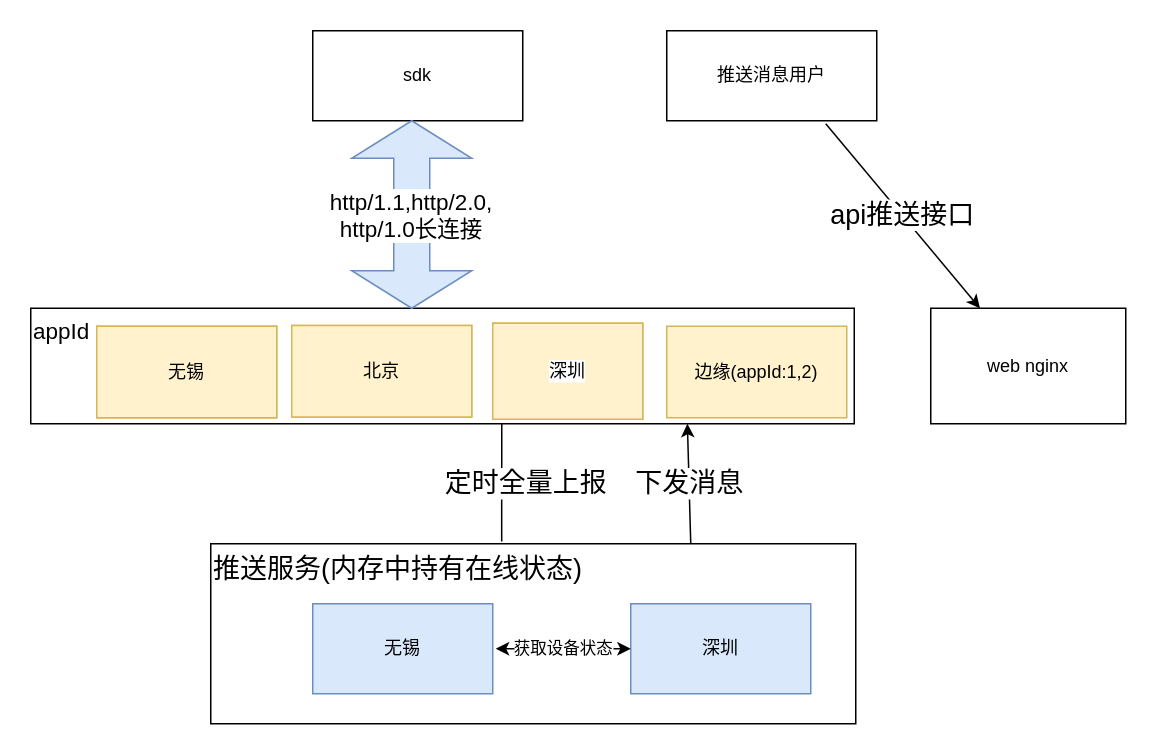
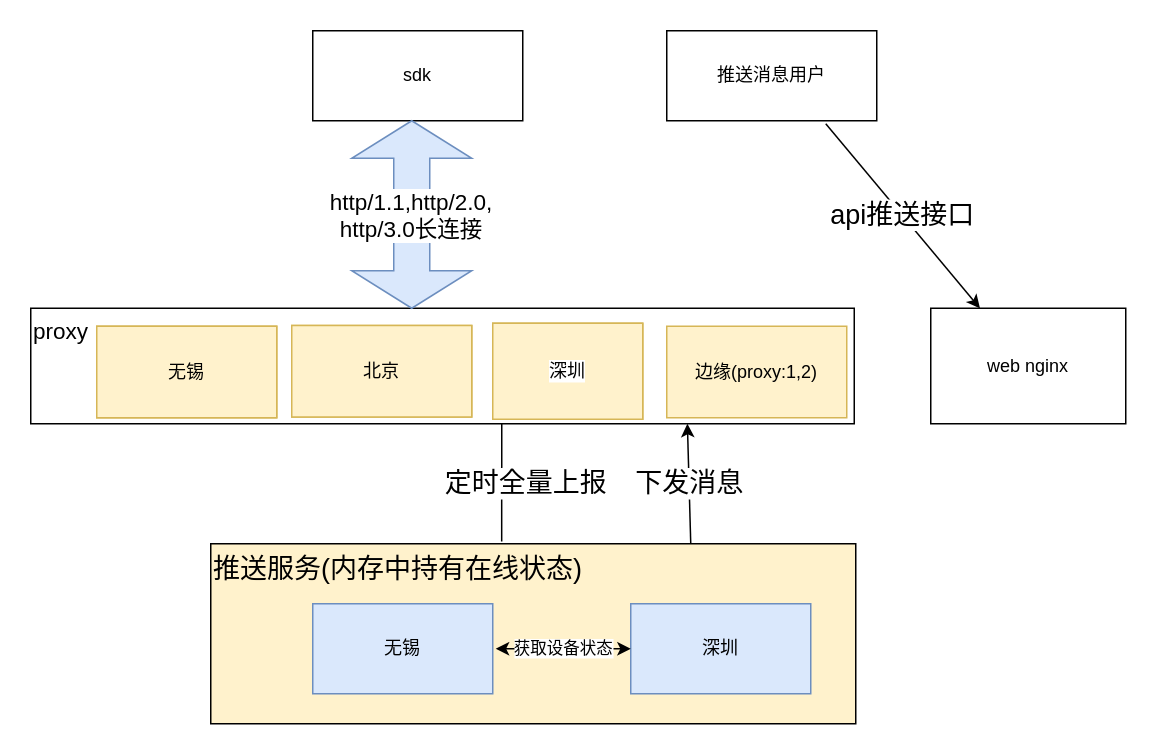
node "http/1.1,http/2.0, http/1.0长连接": label "http/1.1,http/2.0, http/1.0长连接" -> "http/1.1,http/2.0, http/3.0长连接"
node "appId": label "appId" -> "proxy"
node "边缘(appId:1,2)": label "边缘(appId:1,2)" -> "边缘(proxy:1,2)"
node "推送服务(内存中持有在线状态)": fillcolor #ffffff -> #fff2cc
